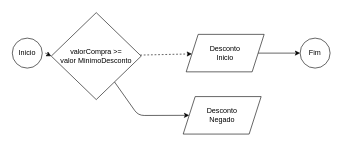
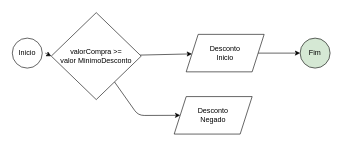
node "Fim": fillcolor #ffffff -> #d5e8d4
edge "valorCompra >= valor MinimoDesconto" -> "Desconto Inicio": style dashed -> solid
node "Desconto Negado": moved (222, 115) -> (213, 115)
